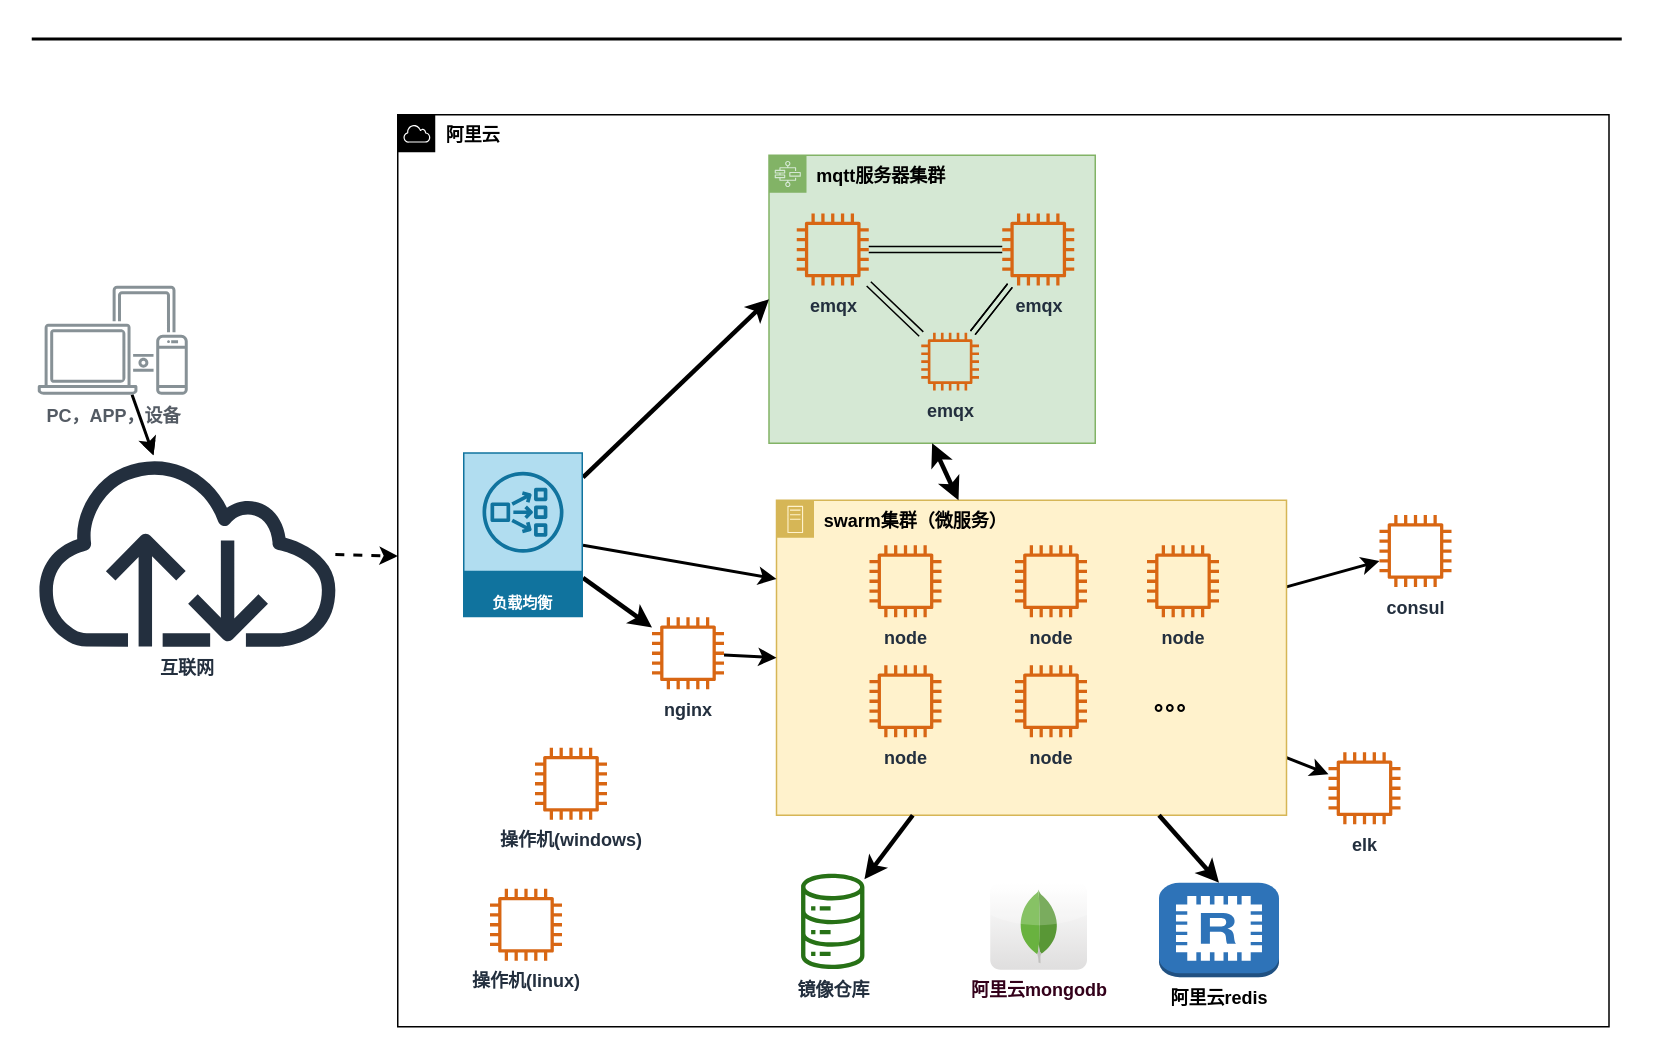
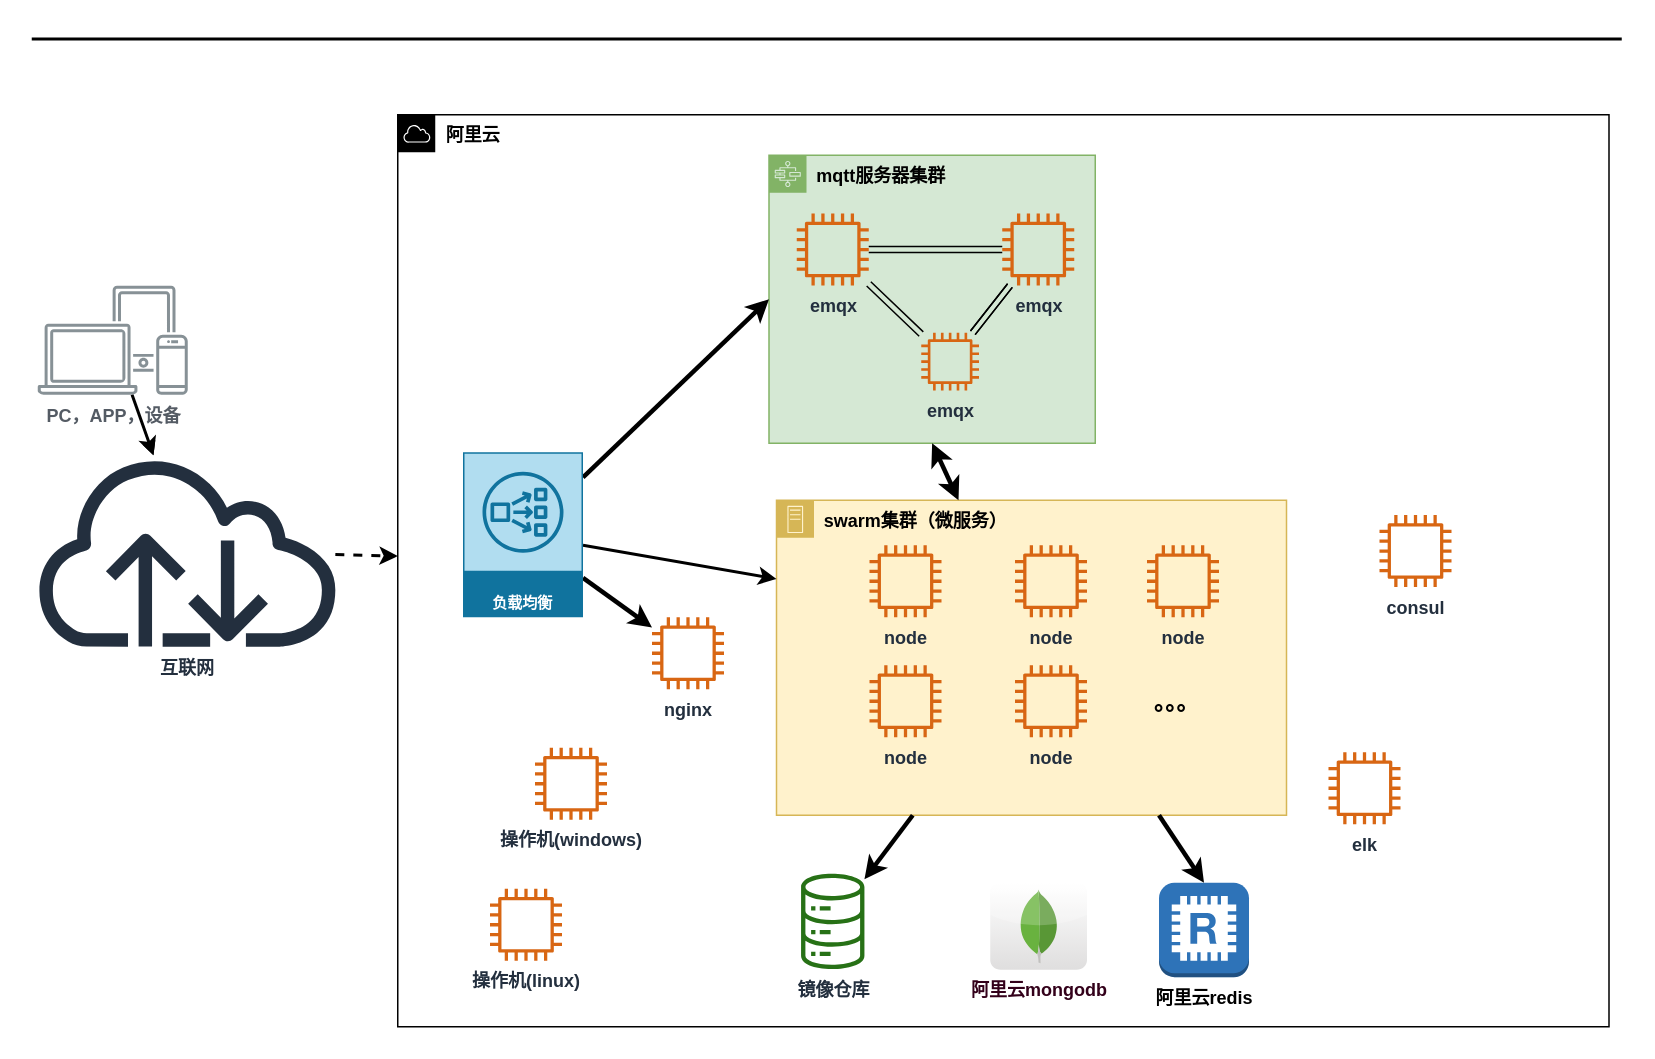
edge "swarm集群（微服务）" -> "consul": removed
edge "nginx" -> "swarm集群（微服务）": removed
edge "swarm集群（微服务）" -> "elk": removed
node "阿里云redis": size 120x95 -> 90x95
